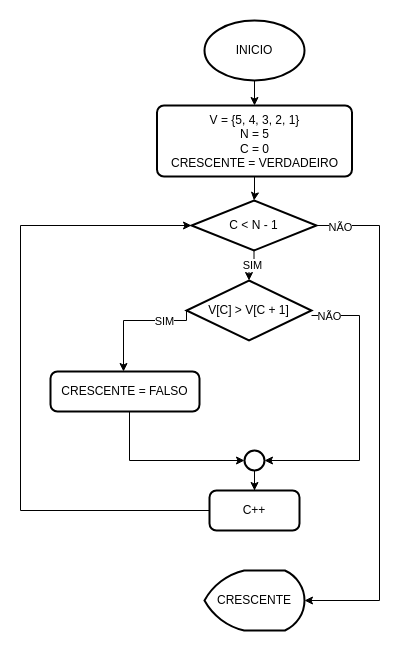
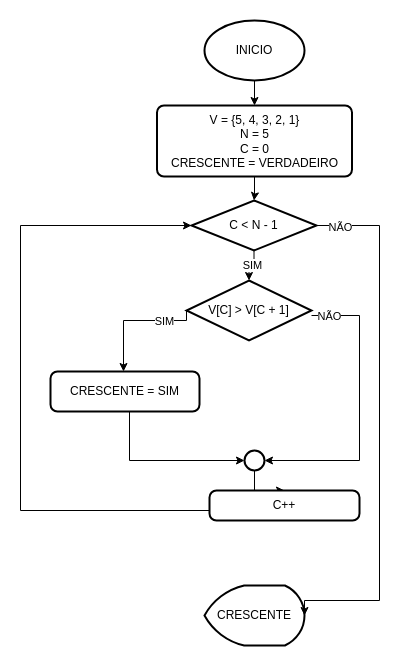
node "CRESCENTE = FALSO": label "CRESCENTE = FALSO" -> "CRESCENTE = SIM"
node "C++": size 90x40 -> 150x30
node "CRESCENTE": moved (255, 601) -> (255, 616)
